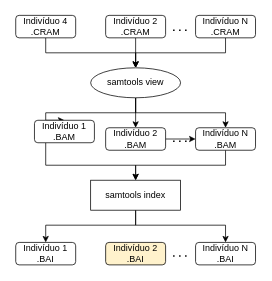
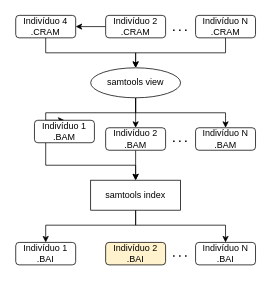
edge "Indivíduo 2 .CRAM" -> "samtools view": now "Indivíduo 2 .CRAM" -> "Indivíduo 4 .CRAM"
edge "Indivíduo 2 .BAM" -> "Indivíduo N .BAM": now "Indivíduo 2 .BAM" -> "samtools index"
edge "Indivíduo N .BAM" -> "samtools index": removed
